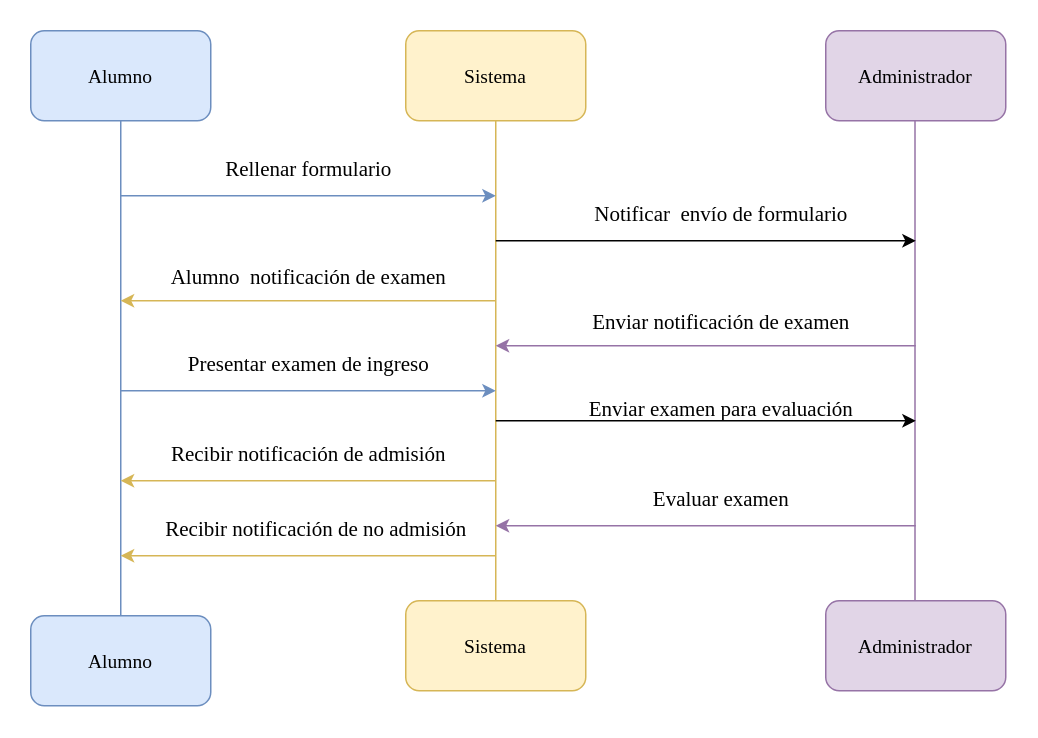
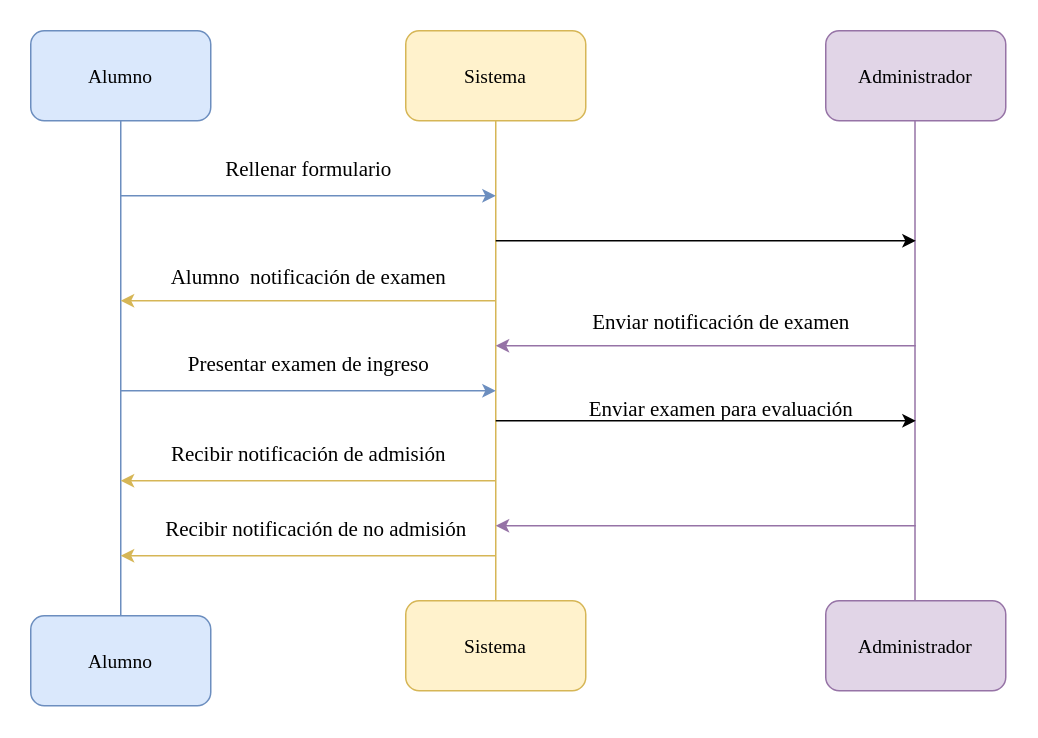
node "Notificar envío de formulario": removed
node "Evaluar examen": removed
